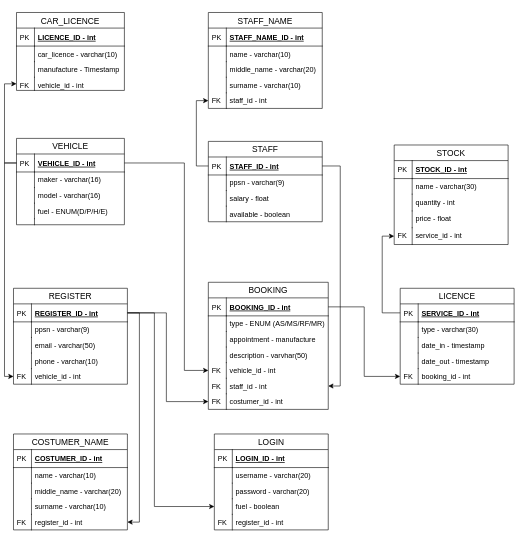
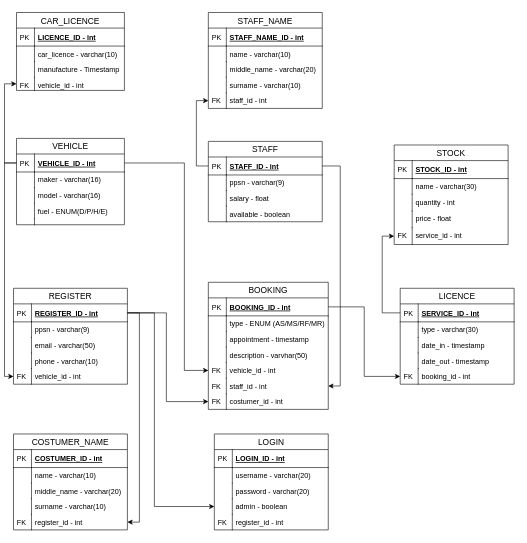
node "appointment - manufacture": label "appointment - manufacture" -> "appointment - timestamp"
node "fuel - boolean": label "fuel - boolean" -> "admin - boolean"
